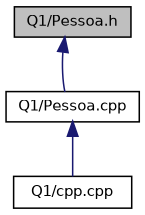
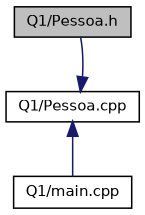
edge "Q1/Pessoa.cpp" -> "Q1/Pessoa.h": reversed
node "Q1/cpp.cpp": label "Q1/cpp.cpp" -> "Q1/main.cpp"
